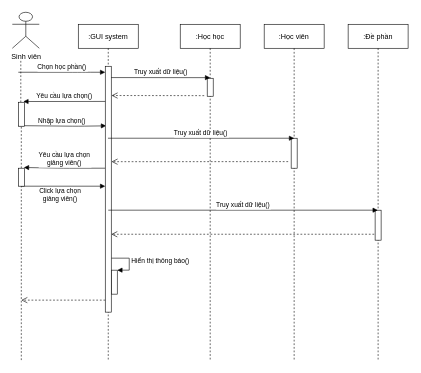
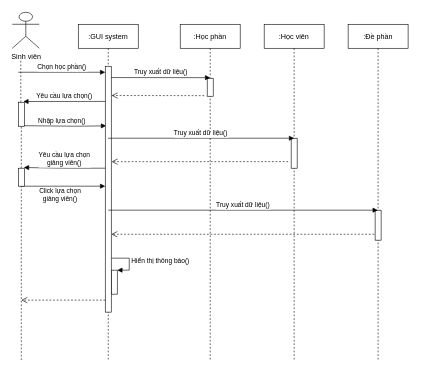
node ":Học học": label ":Học học" -> ":Học phần"
